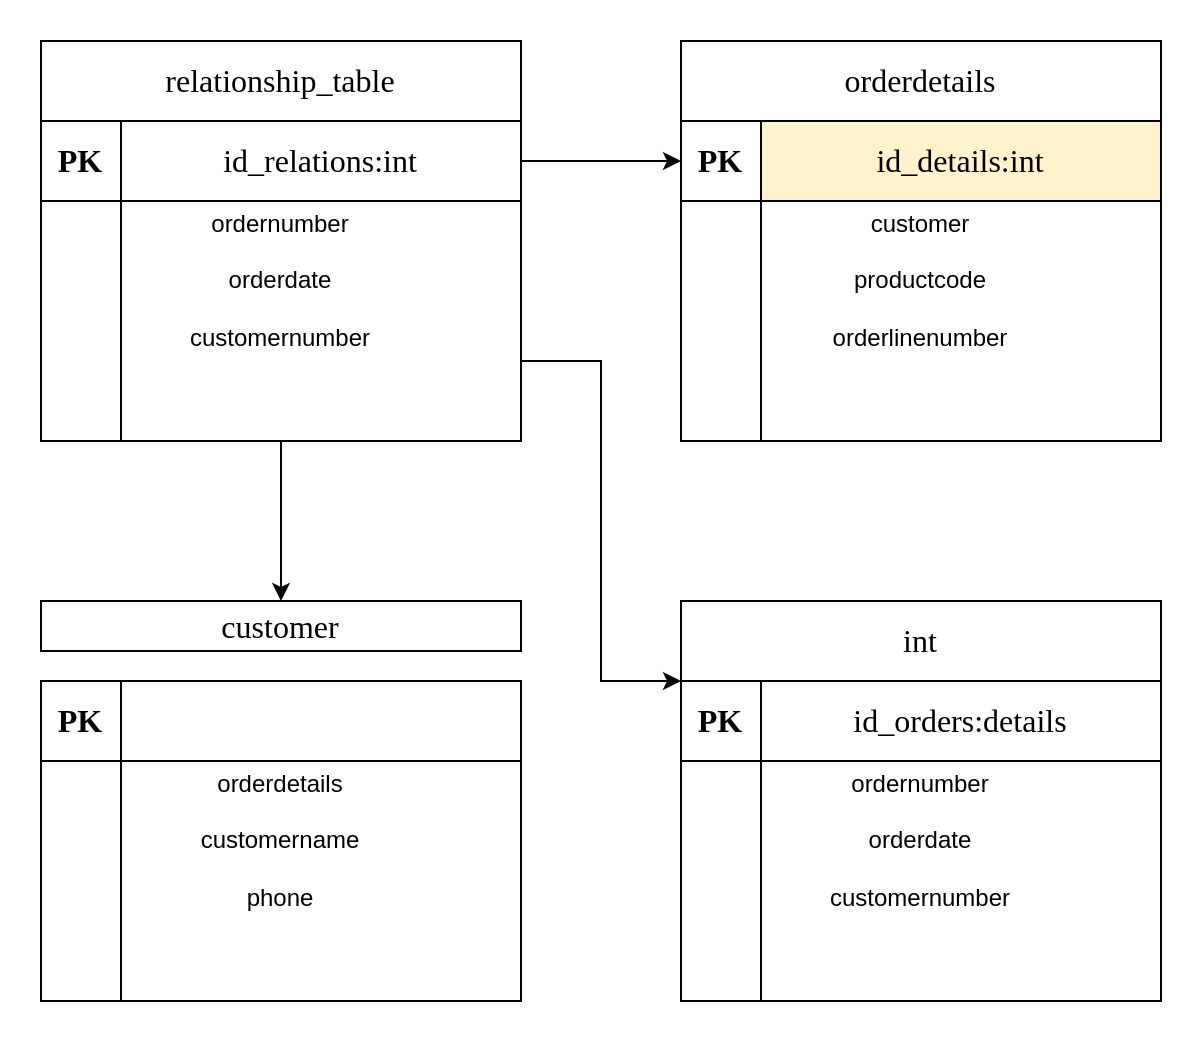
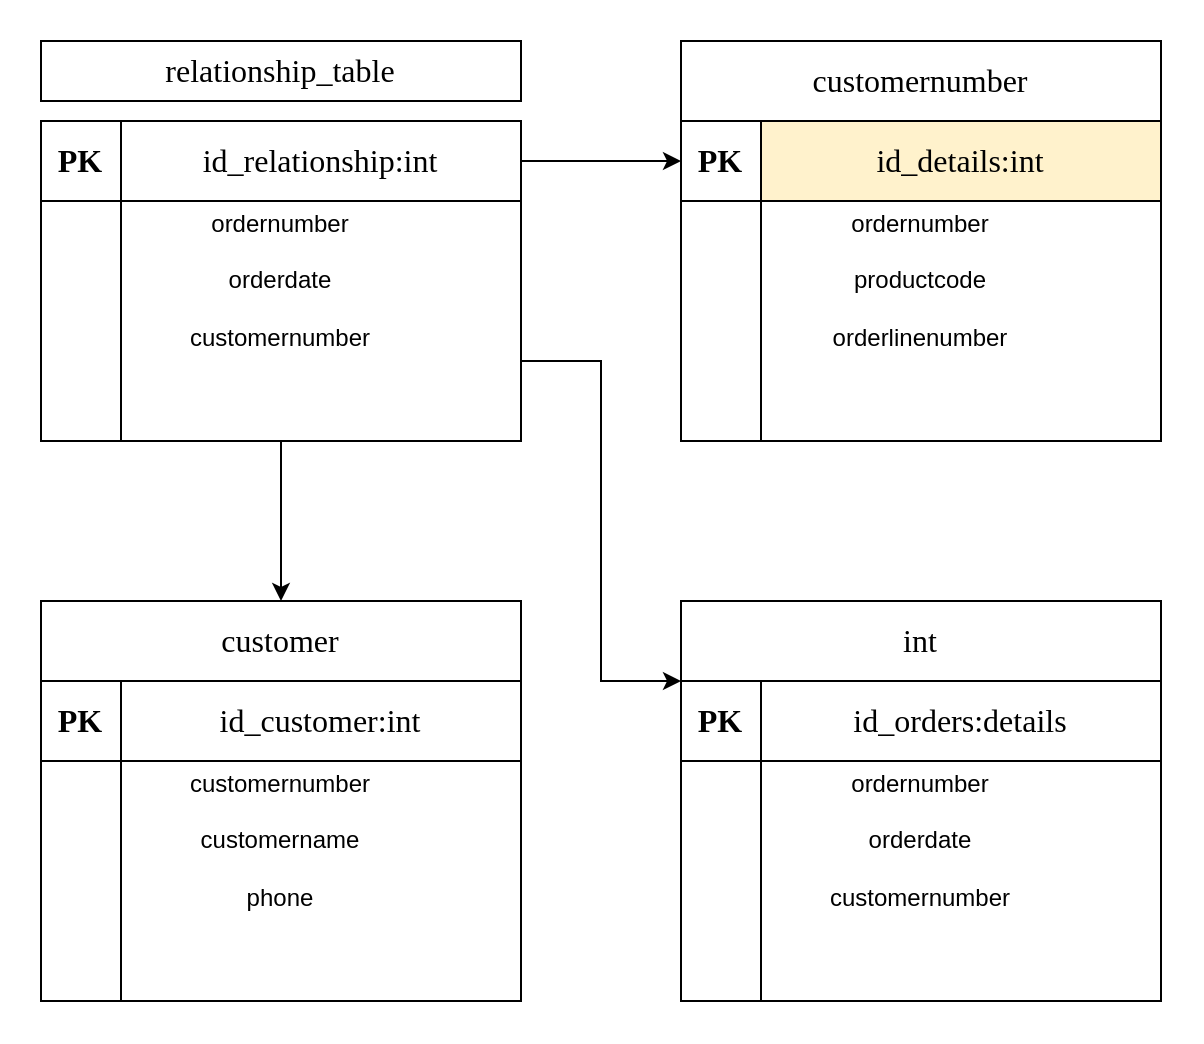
node "relationship_table": size 480x80 -> 480x60
node "orderdetails": label "orderdetails" -> "customernumber"
node "id_relations:int": label "id_relations:int" -> "id_relationship:int"
node "customer productcode orderlinenumber": label "customer productcode orderlinenumber" -> "ordernumber productcode orderlinenumber"
node "customer": size 480x50 -> 480x80
node "id_customer:int": added
node "orderdetails customername phone": label "orderdetails customername phone" -> "customernumber customername phone"
